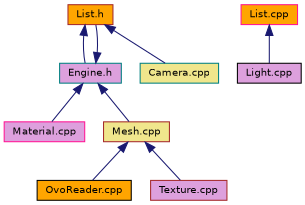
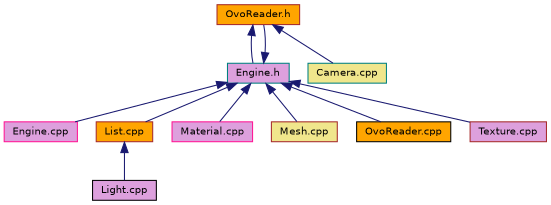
node "List.h": label "List.h" -> "OvoReader.h"
node "List.cpp": color deeppink -> brown
edge "List.cpp" -> "Engine.h": added
node "Engine.cpp": added
edge "OvoReader.cpp" -> "Mesh.cpp": now "OvoReader.cpp" -> "Engine.h"
edge "Texture.cpp" -> "Mesh.cpp": now "Texture.cpp" -> "Engine.h"
